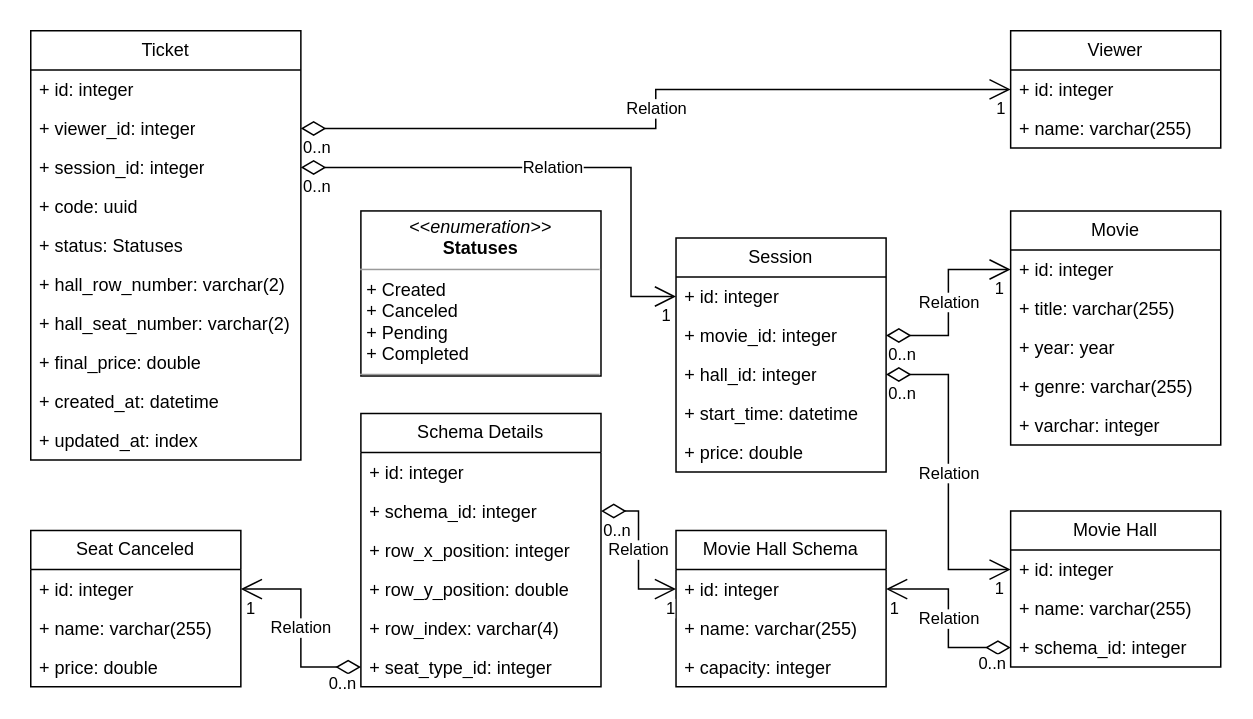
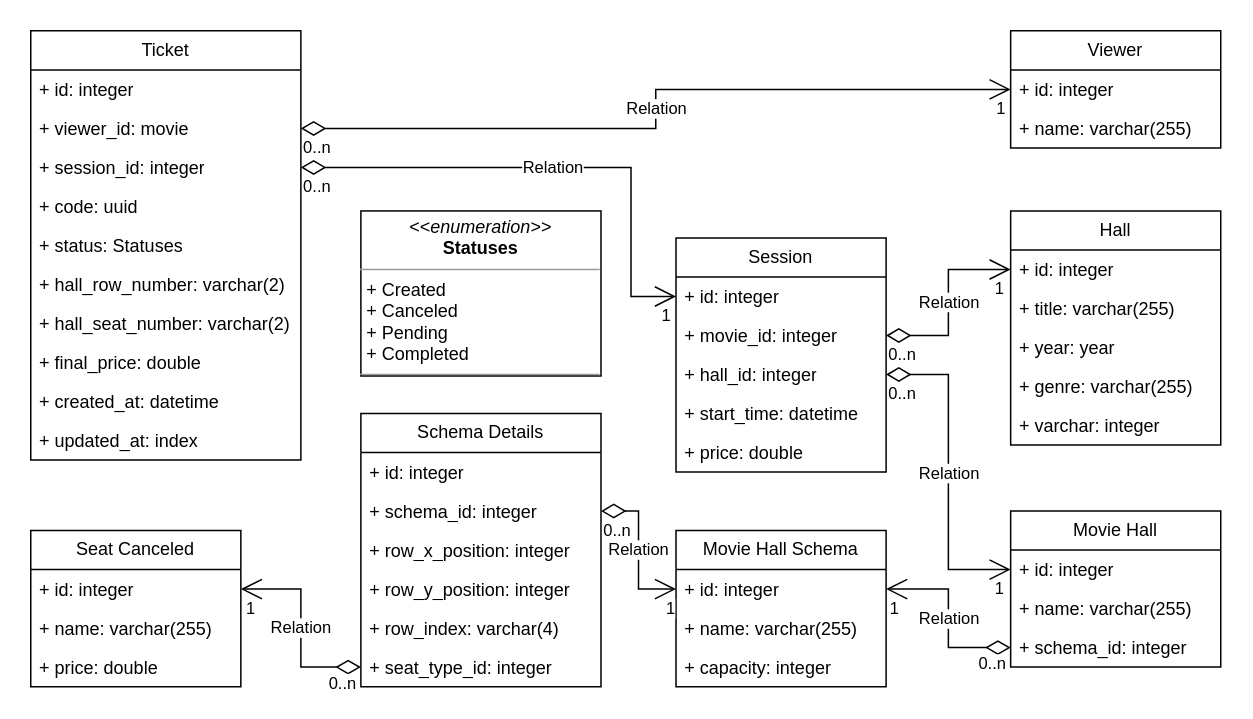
node "+ viewer_id: integer": label "+ viewer_id: integer" -> "+ viewer_id: movie"
node "Movie": label "Movie" -> "Hall"
node "+ row_y_position: double": label "+ row_y_position: double" -> "+ row_y_position: integer"
